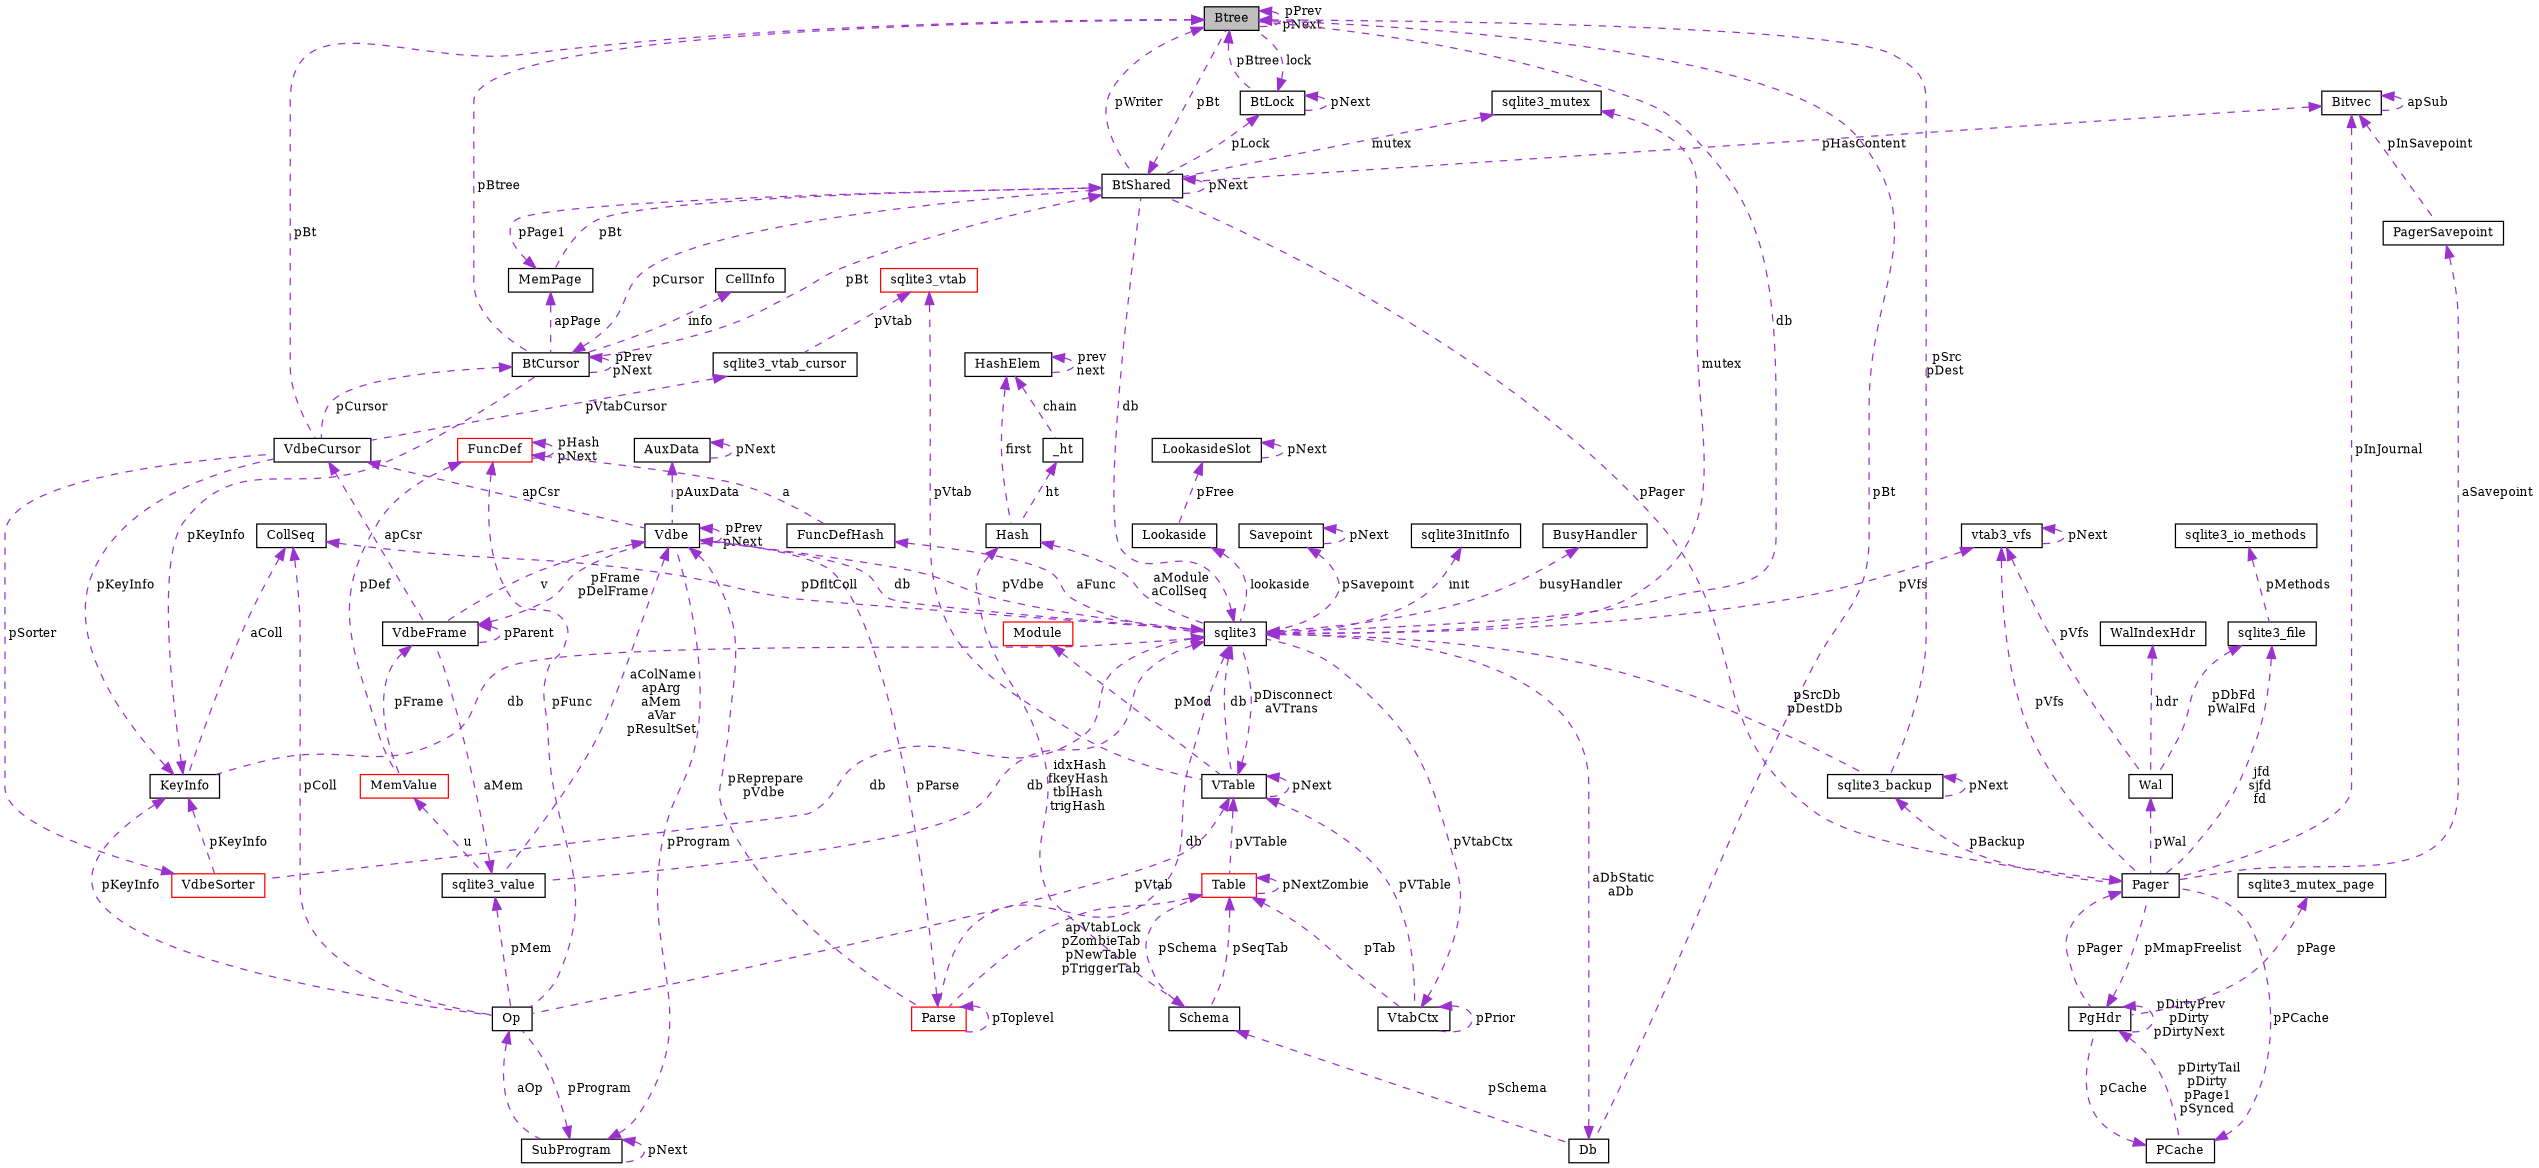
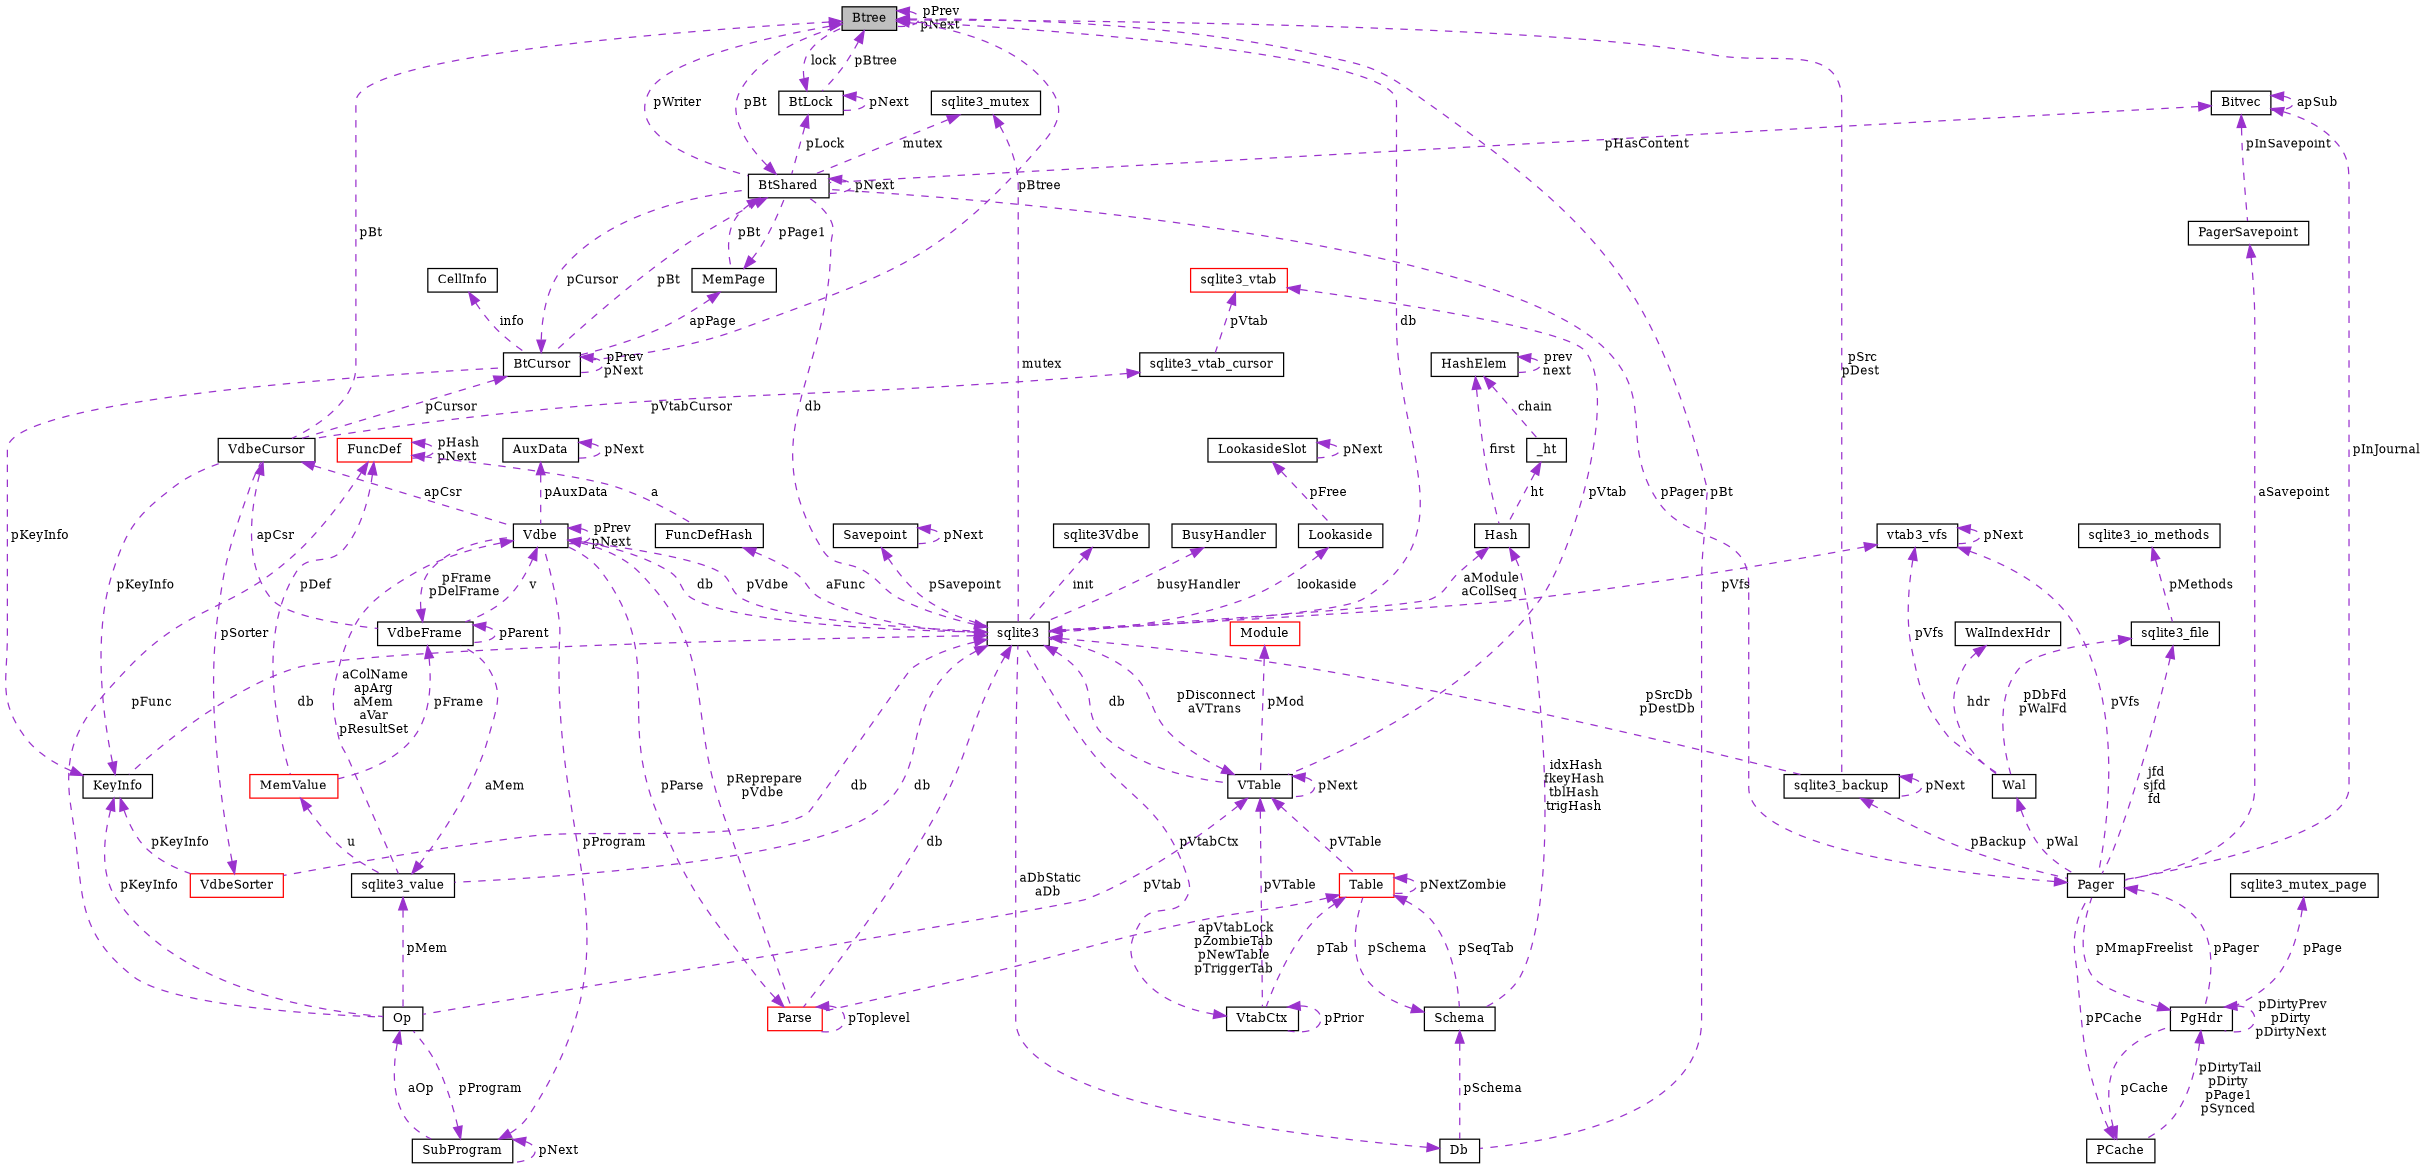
node "CollSeq": removed
node "sqlite3InitInfo": label "sqlite3InitInfo" -> "sqlite3Vdbe"
